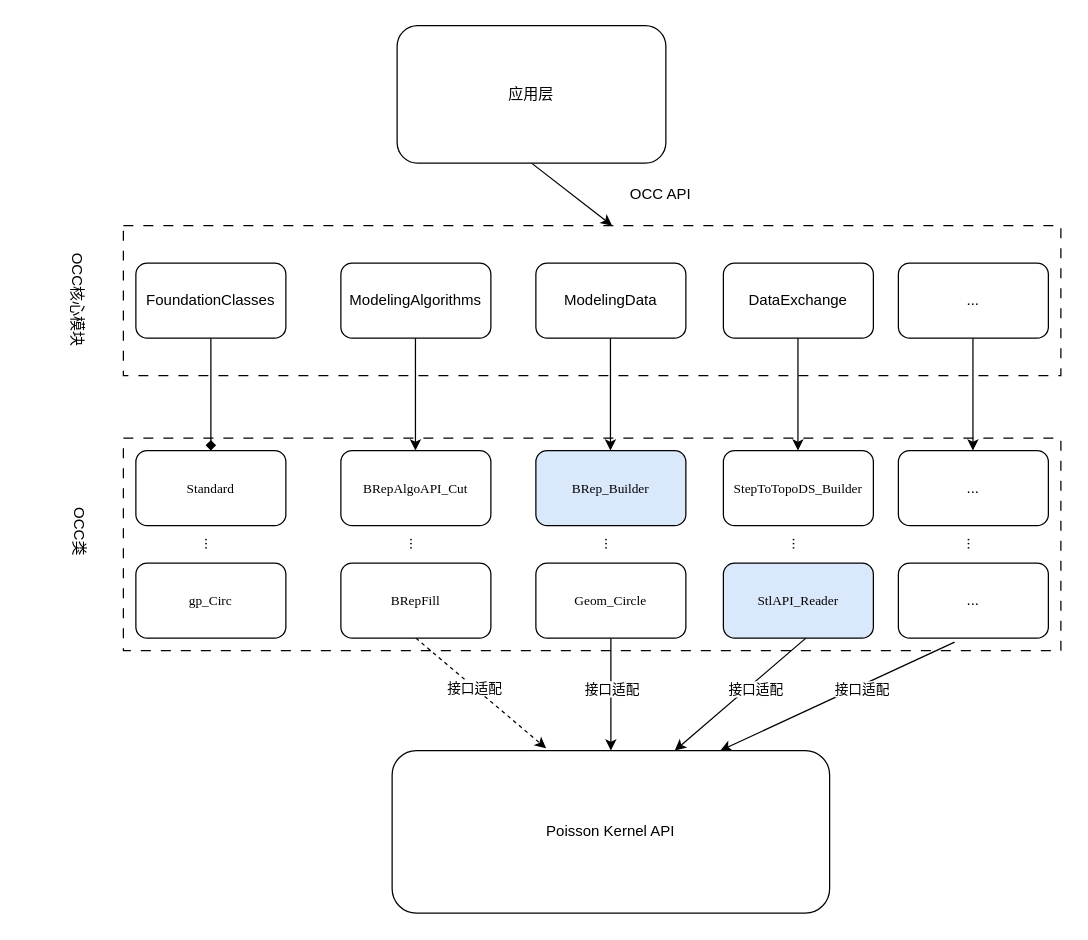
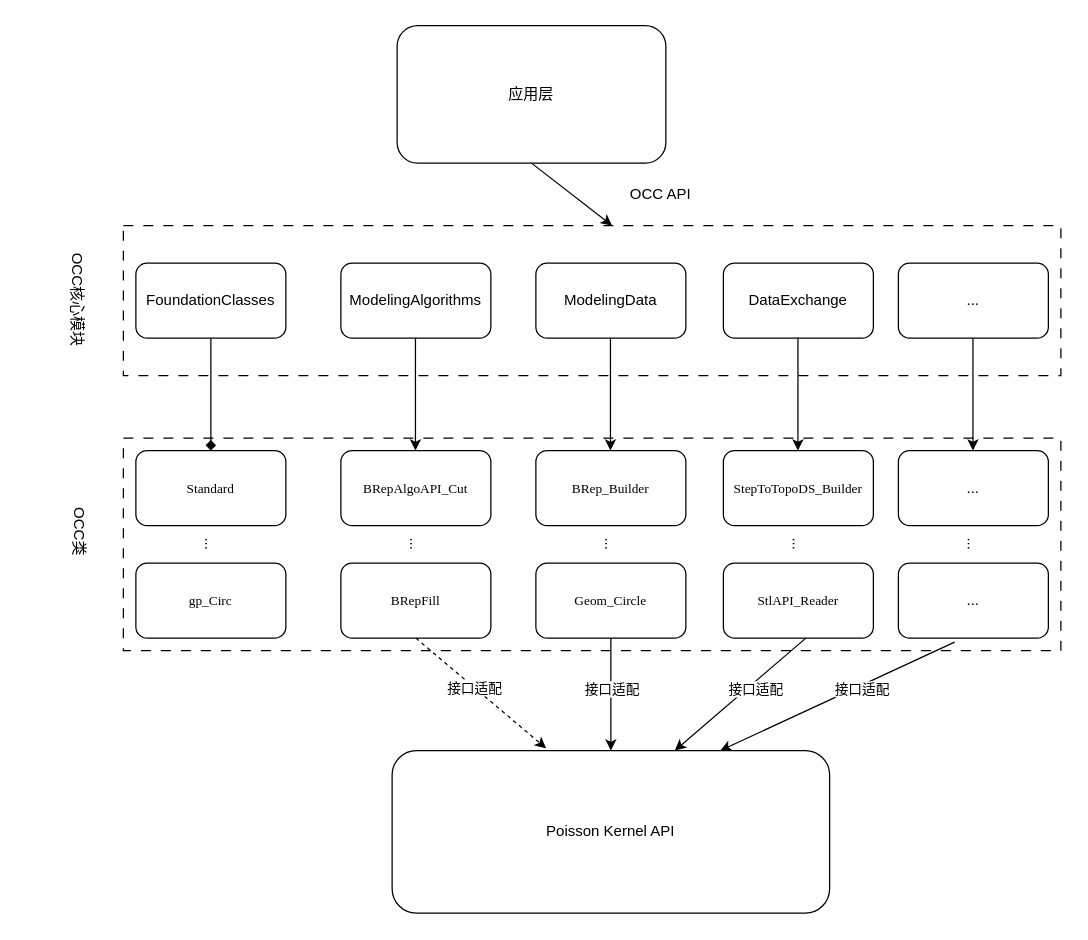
node "BRep_Builder": fillcolor #dae8fc -> #ffffff
node "StlAPI_Reader": fillcolor #dae8fc -> #ffffff
